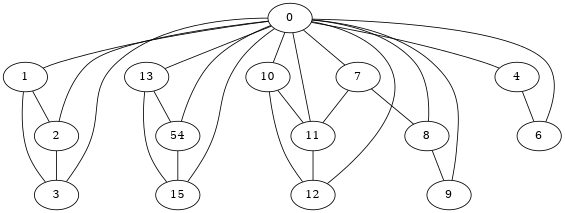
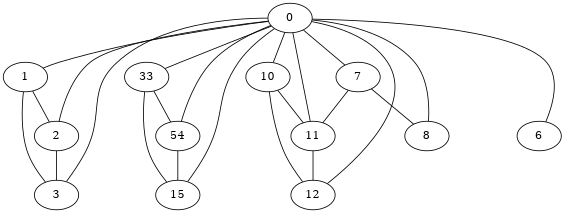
node "13": label "13" -> "33"
node "4": removed
node "9": removed
